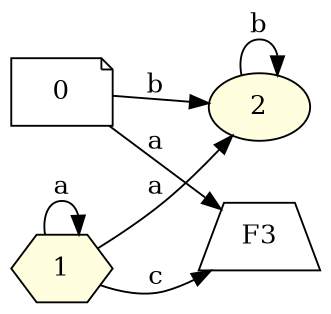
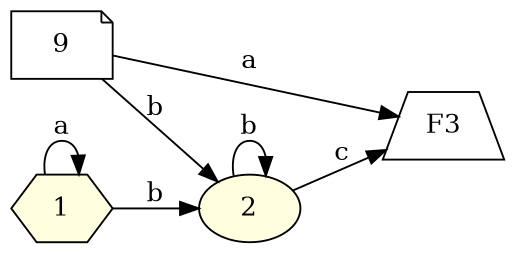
node "0": label "0" -> "9"
edge "1" -> "2": label "a" -> "b"
edge "1" -> "F3": now "2" -> "F3"
